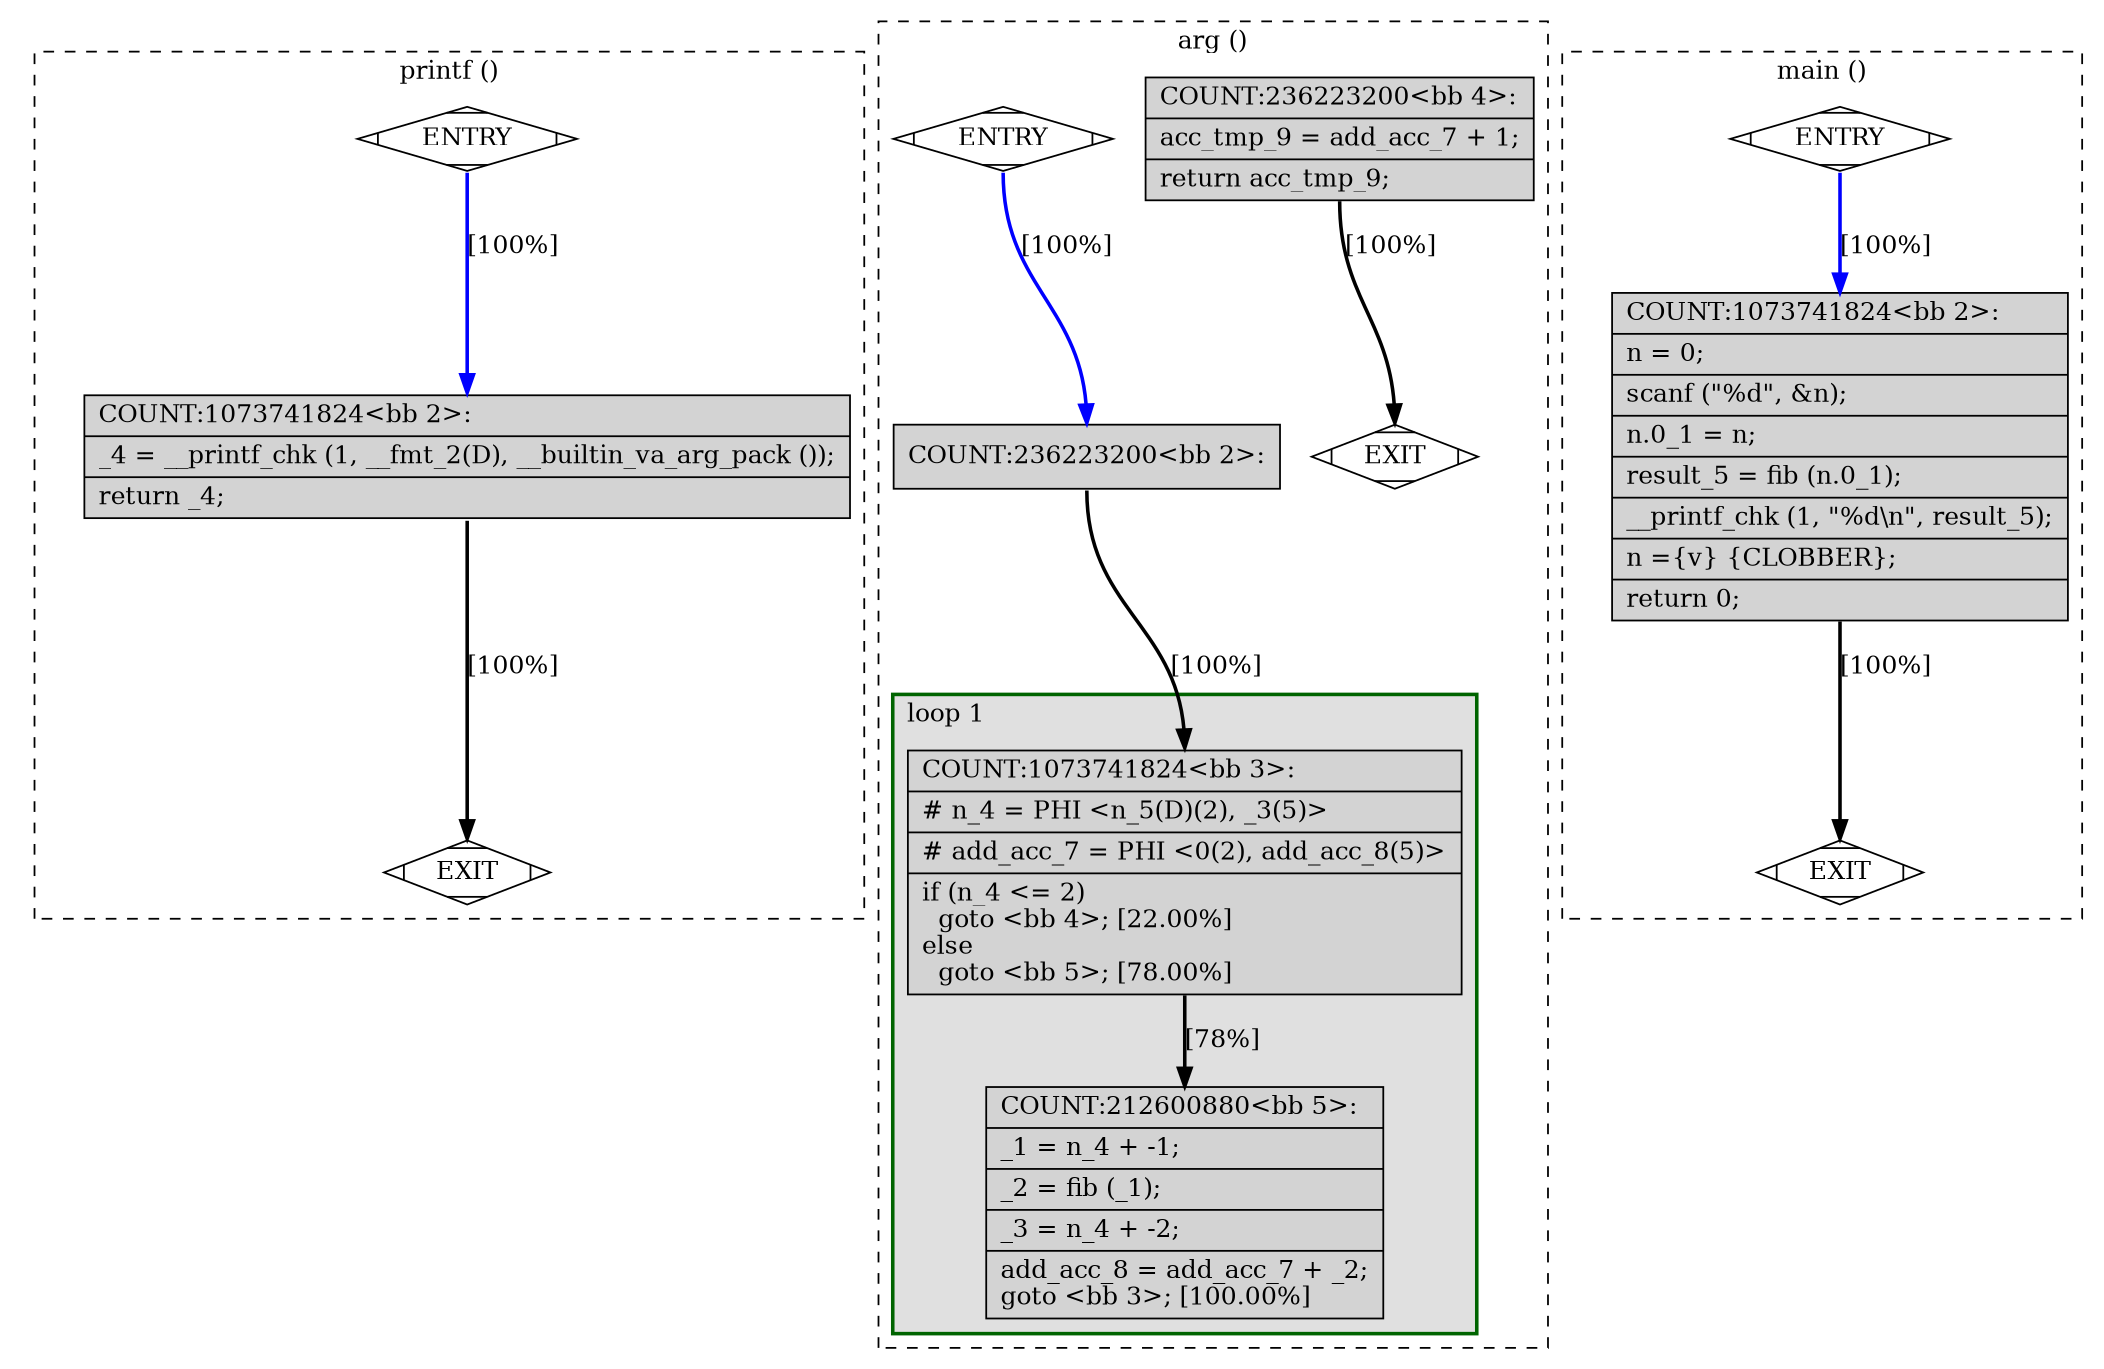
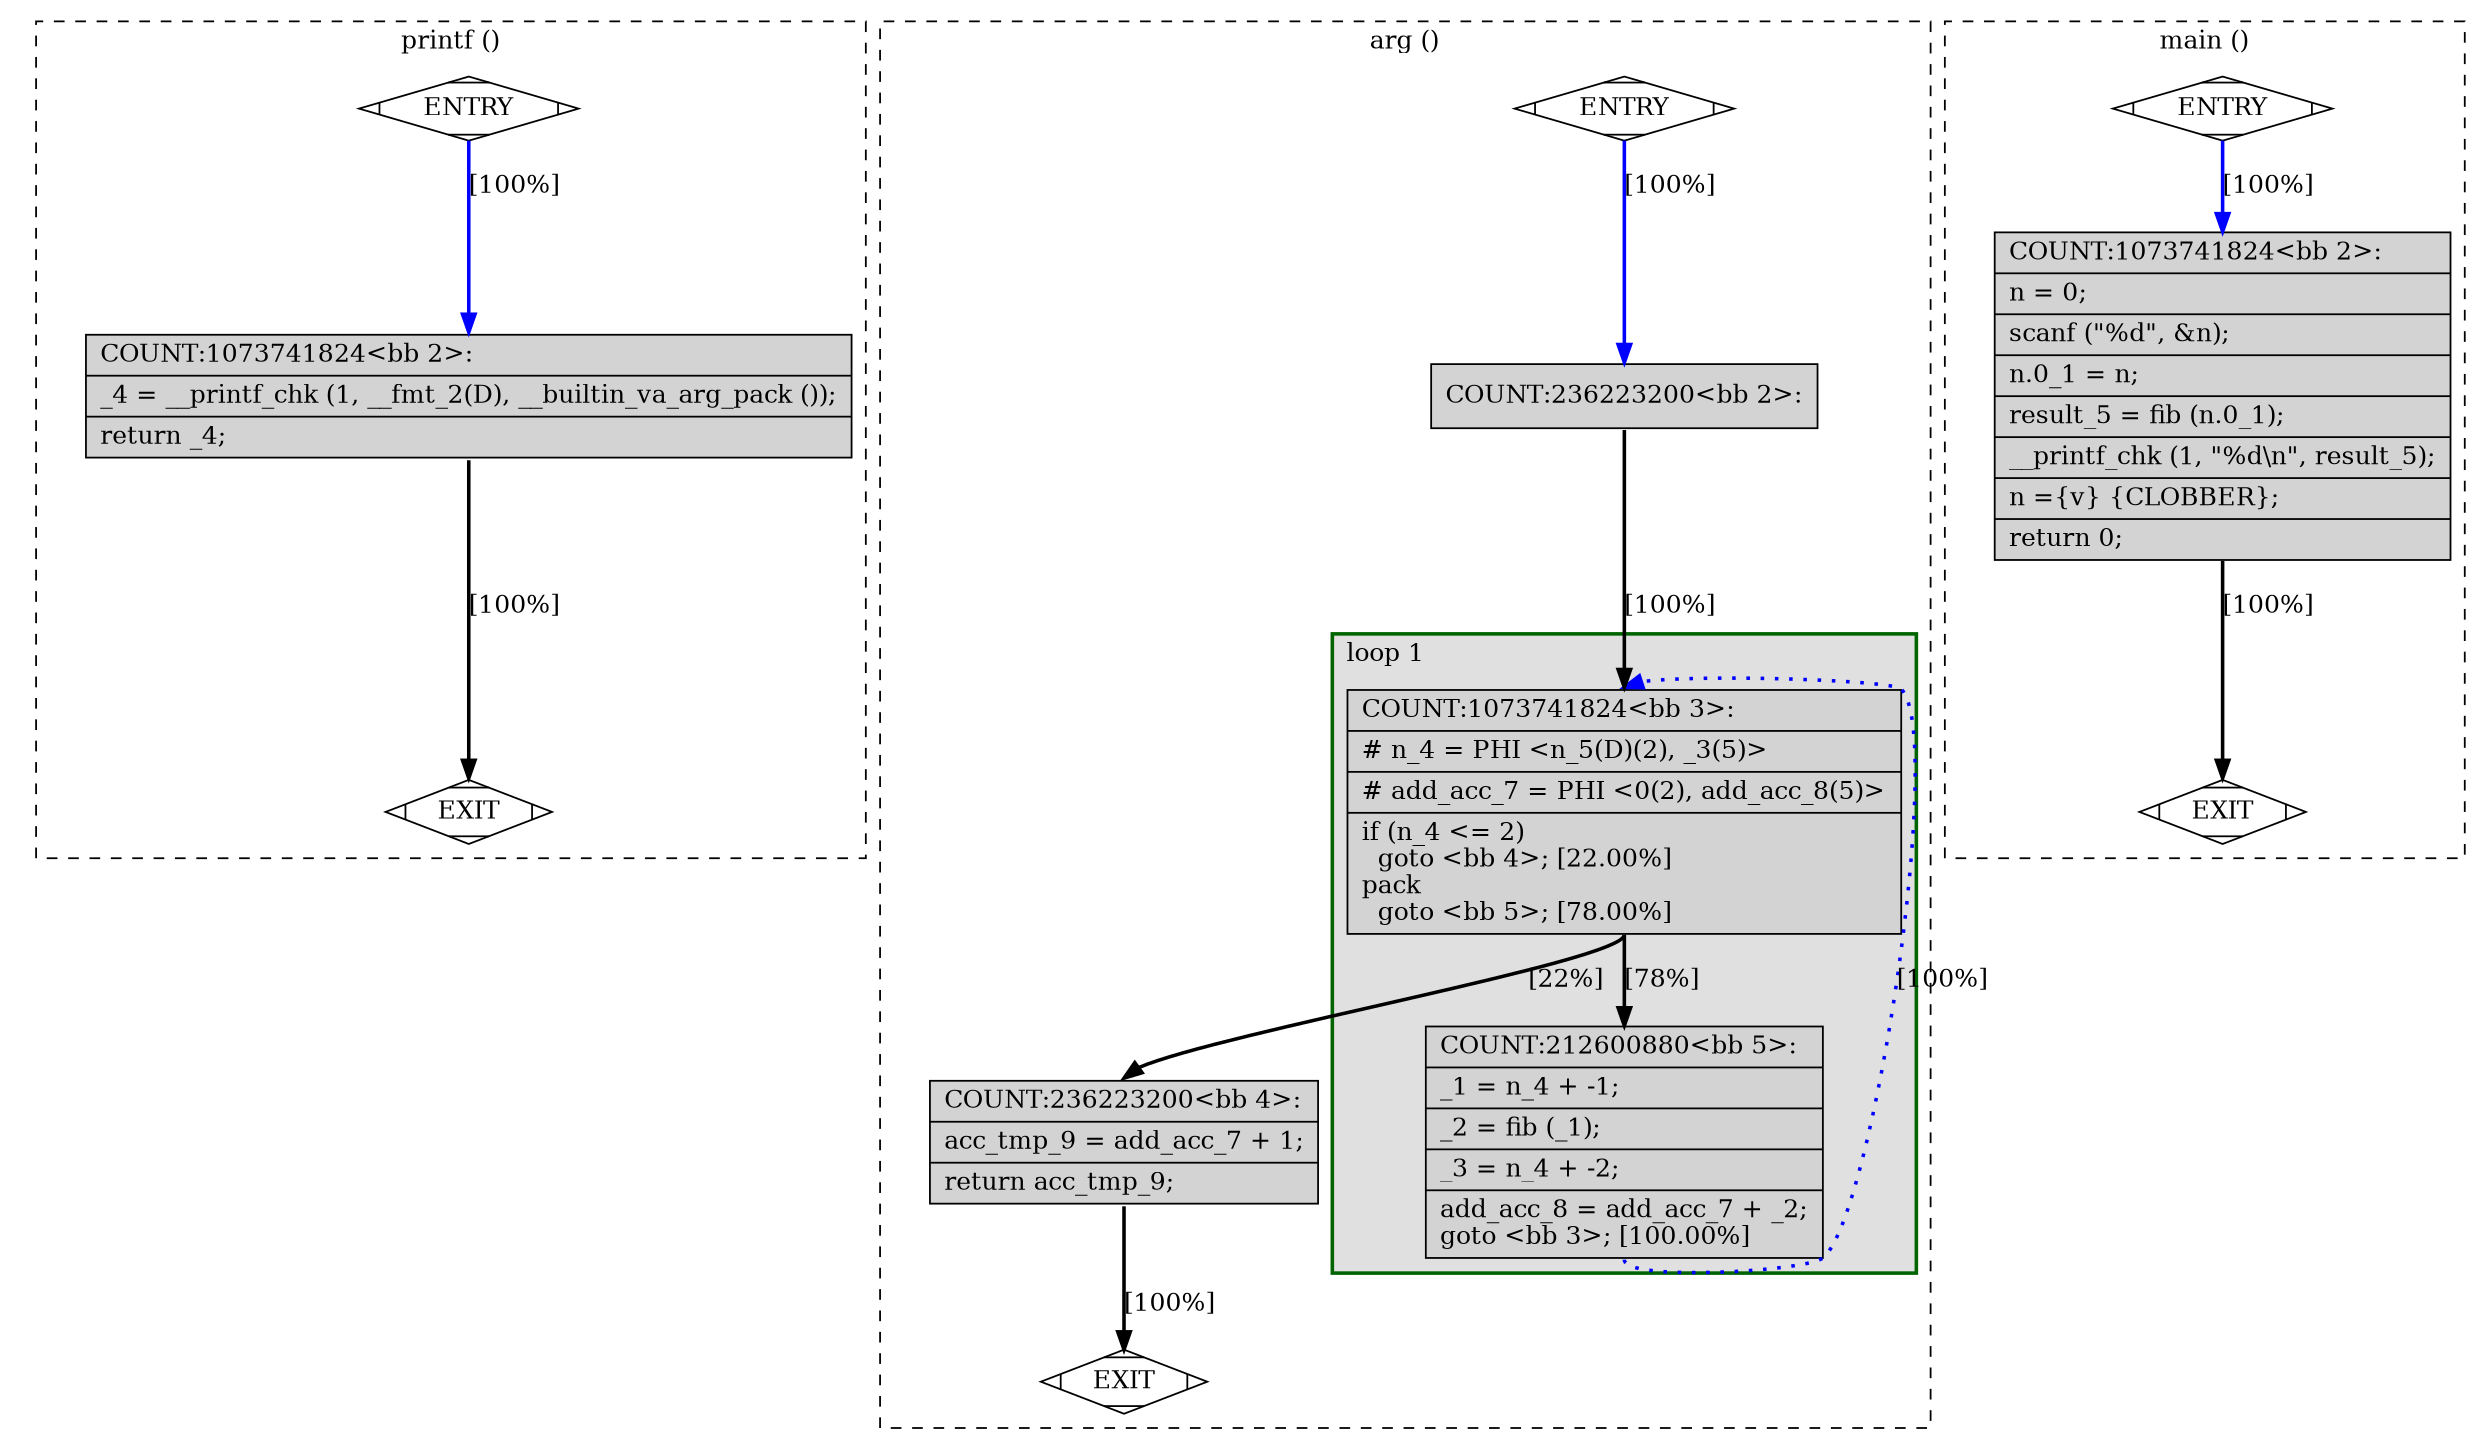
node "COUNT:1073741824<bb 3>:": text "else" -> "pack"
edge "COUNT:212600880<bb 5>:" -> "COUNT:1073741824<bb 3>:": added, label "[100%]"
edge "COUNT:1073741824<bb 3>:" -> "COUNT:236223200<bb 4>:": added, label "[22%]"
